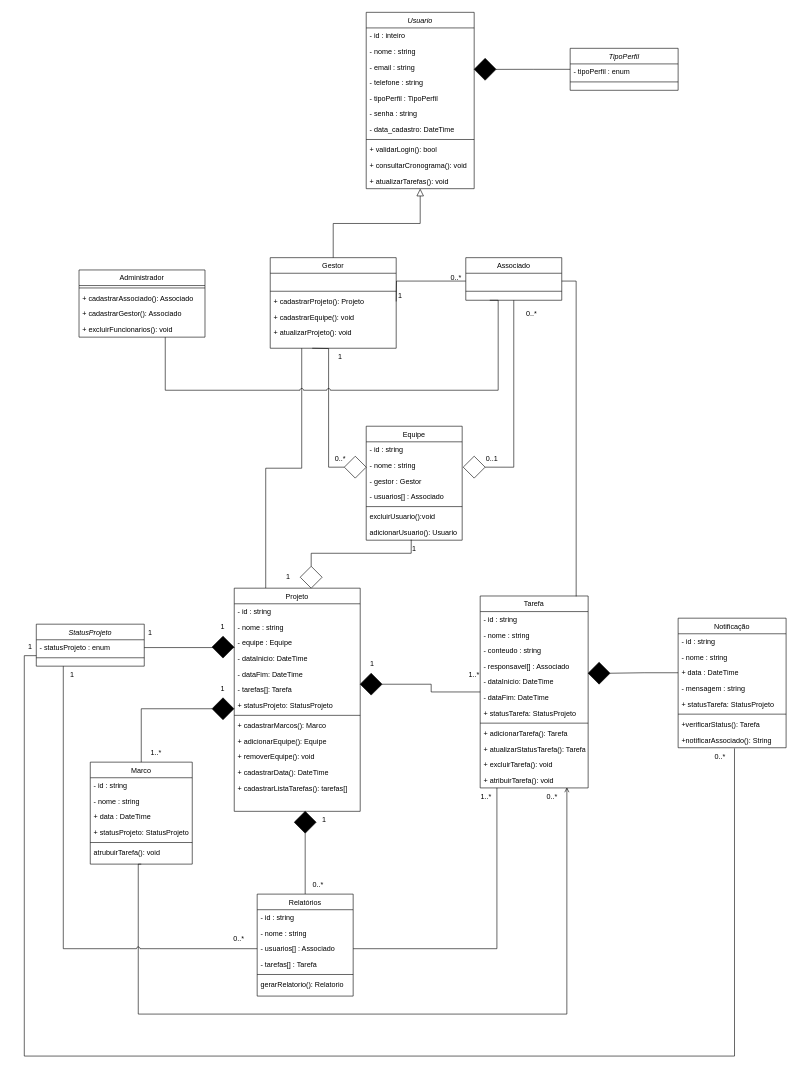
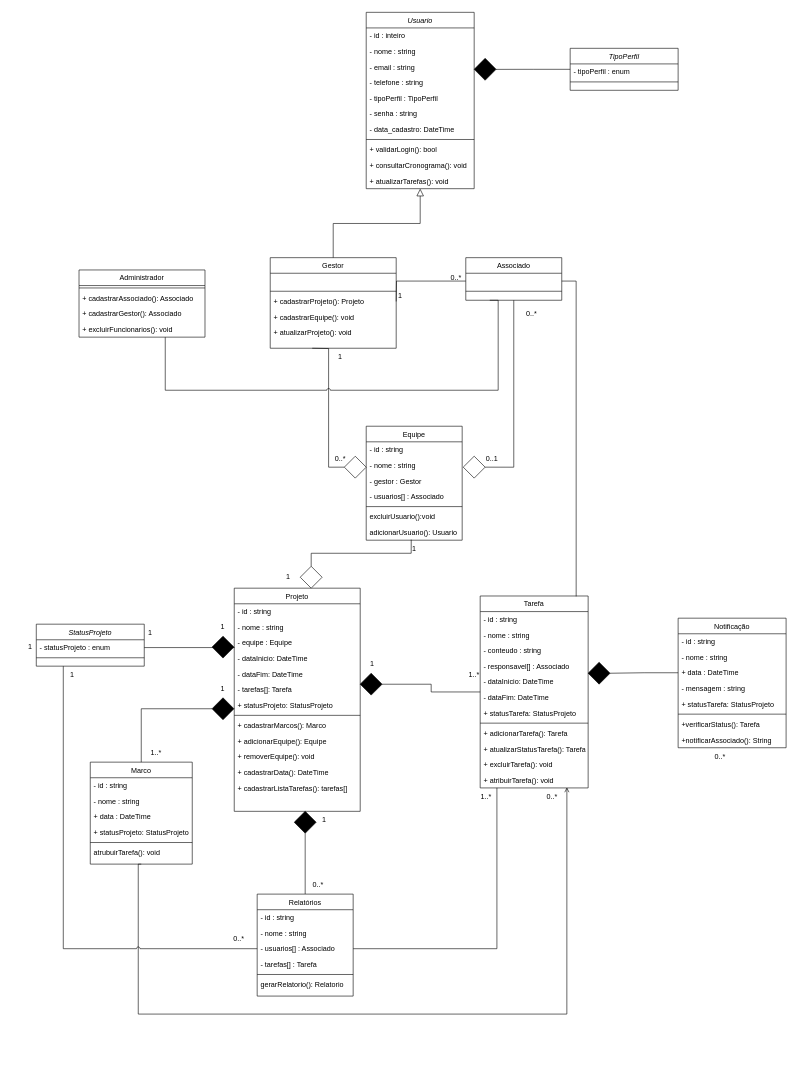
edge "Gestor" -- "Projeto": removed
edge "StatusProjeto" -- "+notificarAssociado(): String": removed
